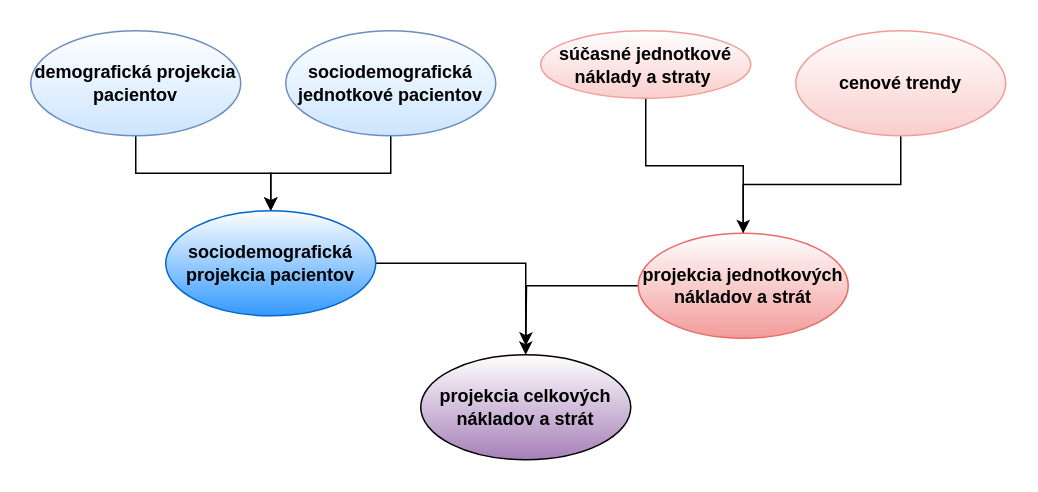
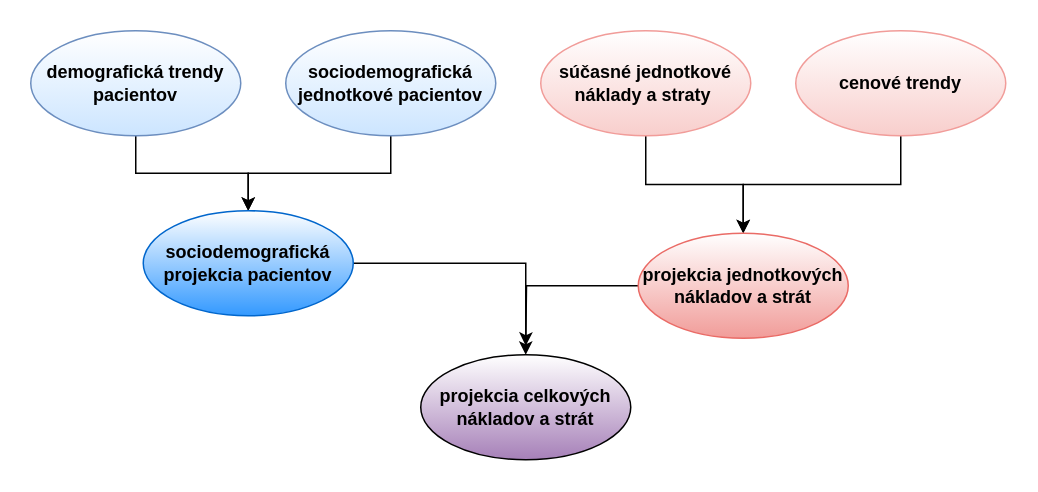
node "súčasné jednotkové náklady a straty": size 210x68 -> 210x105
node "demografická projekcia pacientov": label "demografická projekcia pacientov" -> "demografická trendy pacientov"
edge "cenové trendy" -- "projekcia jednotkových nákladov a strát": arrowhead none -> classic
node "sociodemografická projekcia pacientov": moved (271, 263) -> (248, 263)
